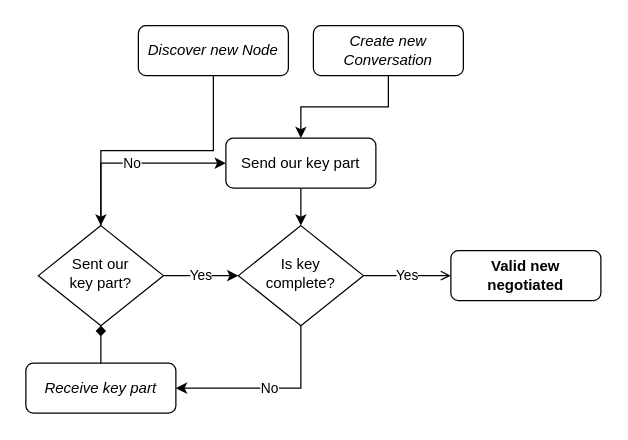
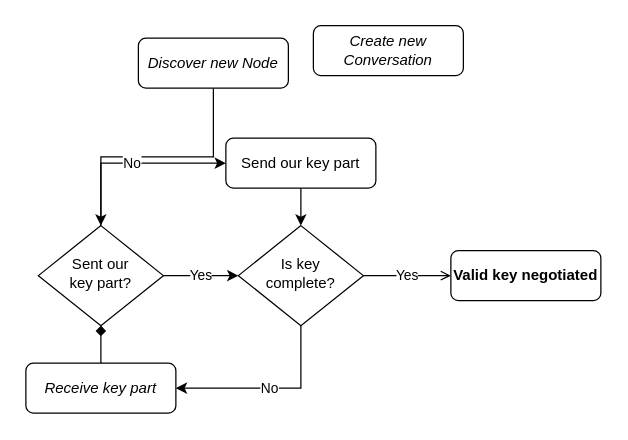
node "Discover new Node": moved (213, 51) -> (213, 63)
edge "Create new Conversation" -> "Send our key part": removed
node "Valid new negotiated": label "Valid new negotiated" -> "Valid key negotiated"
